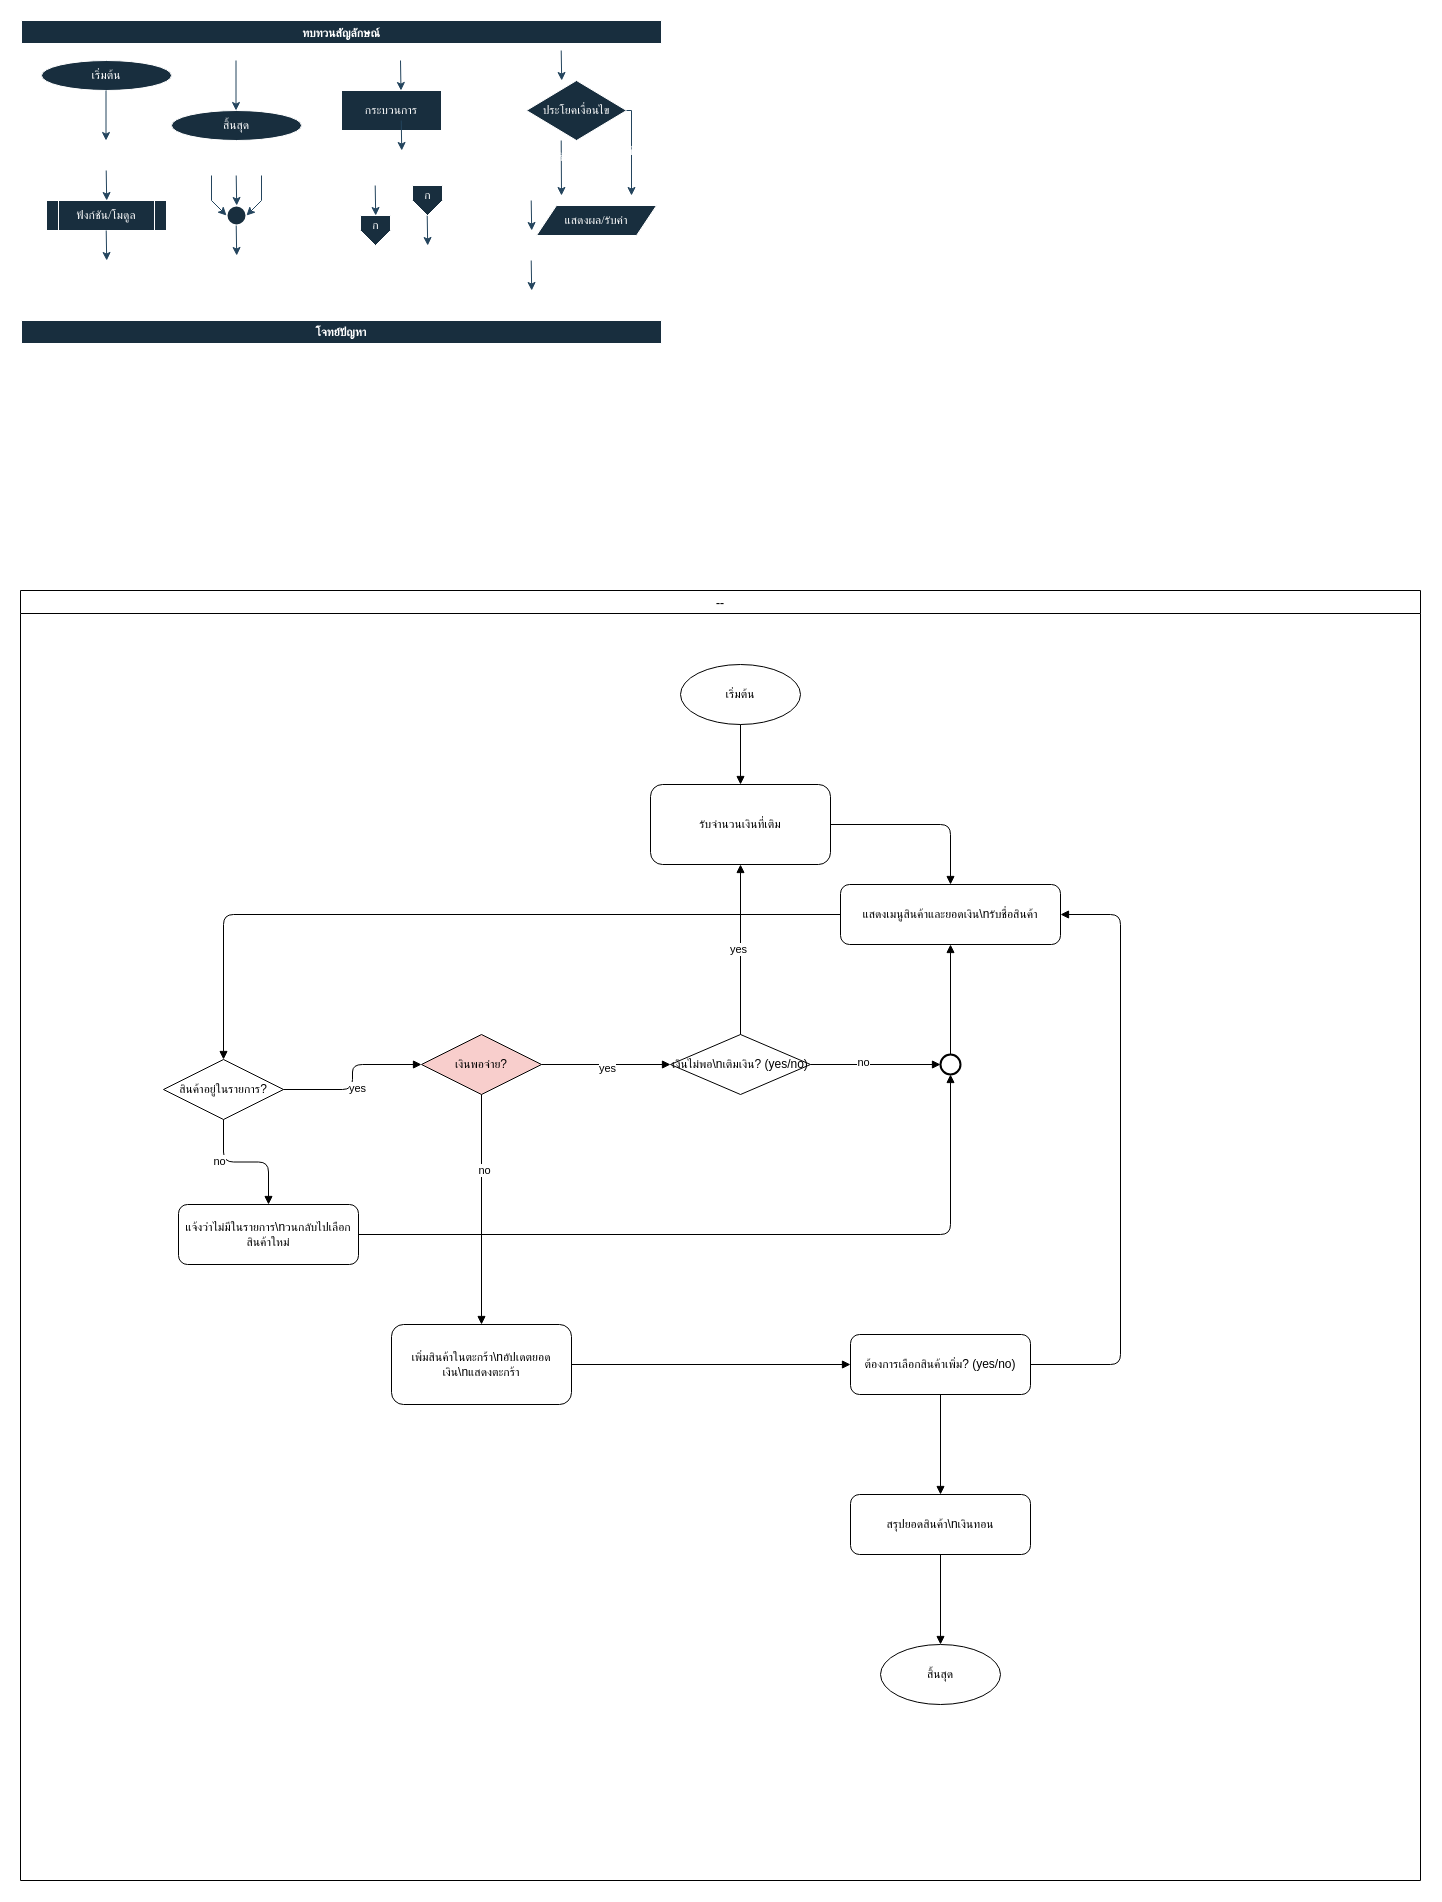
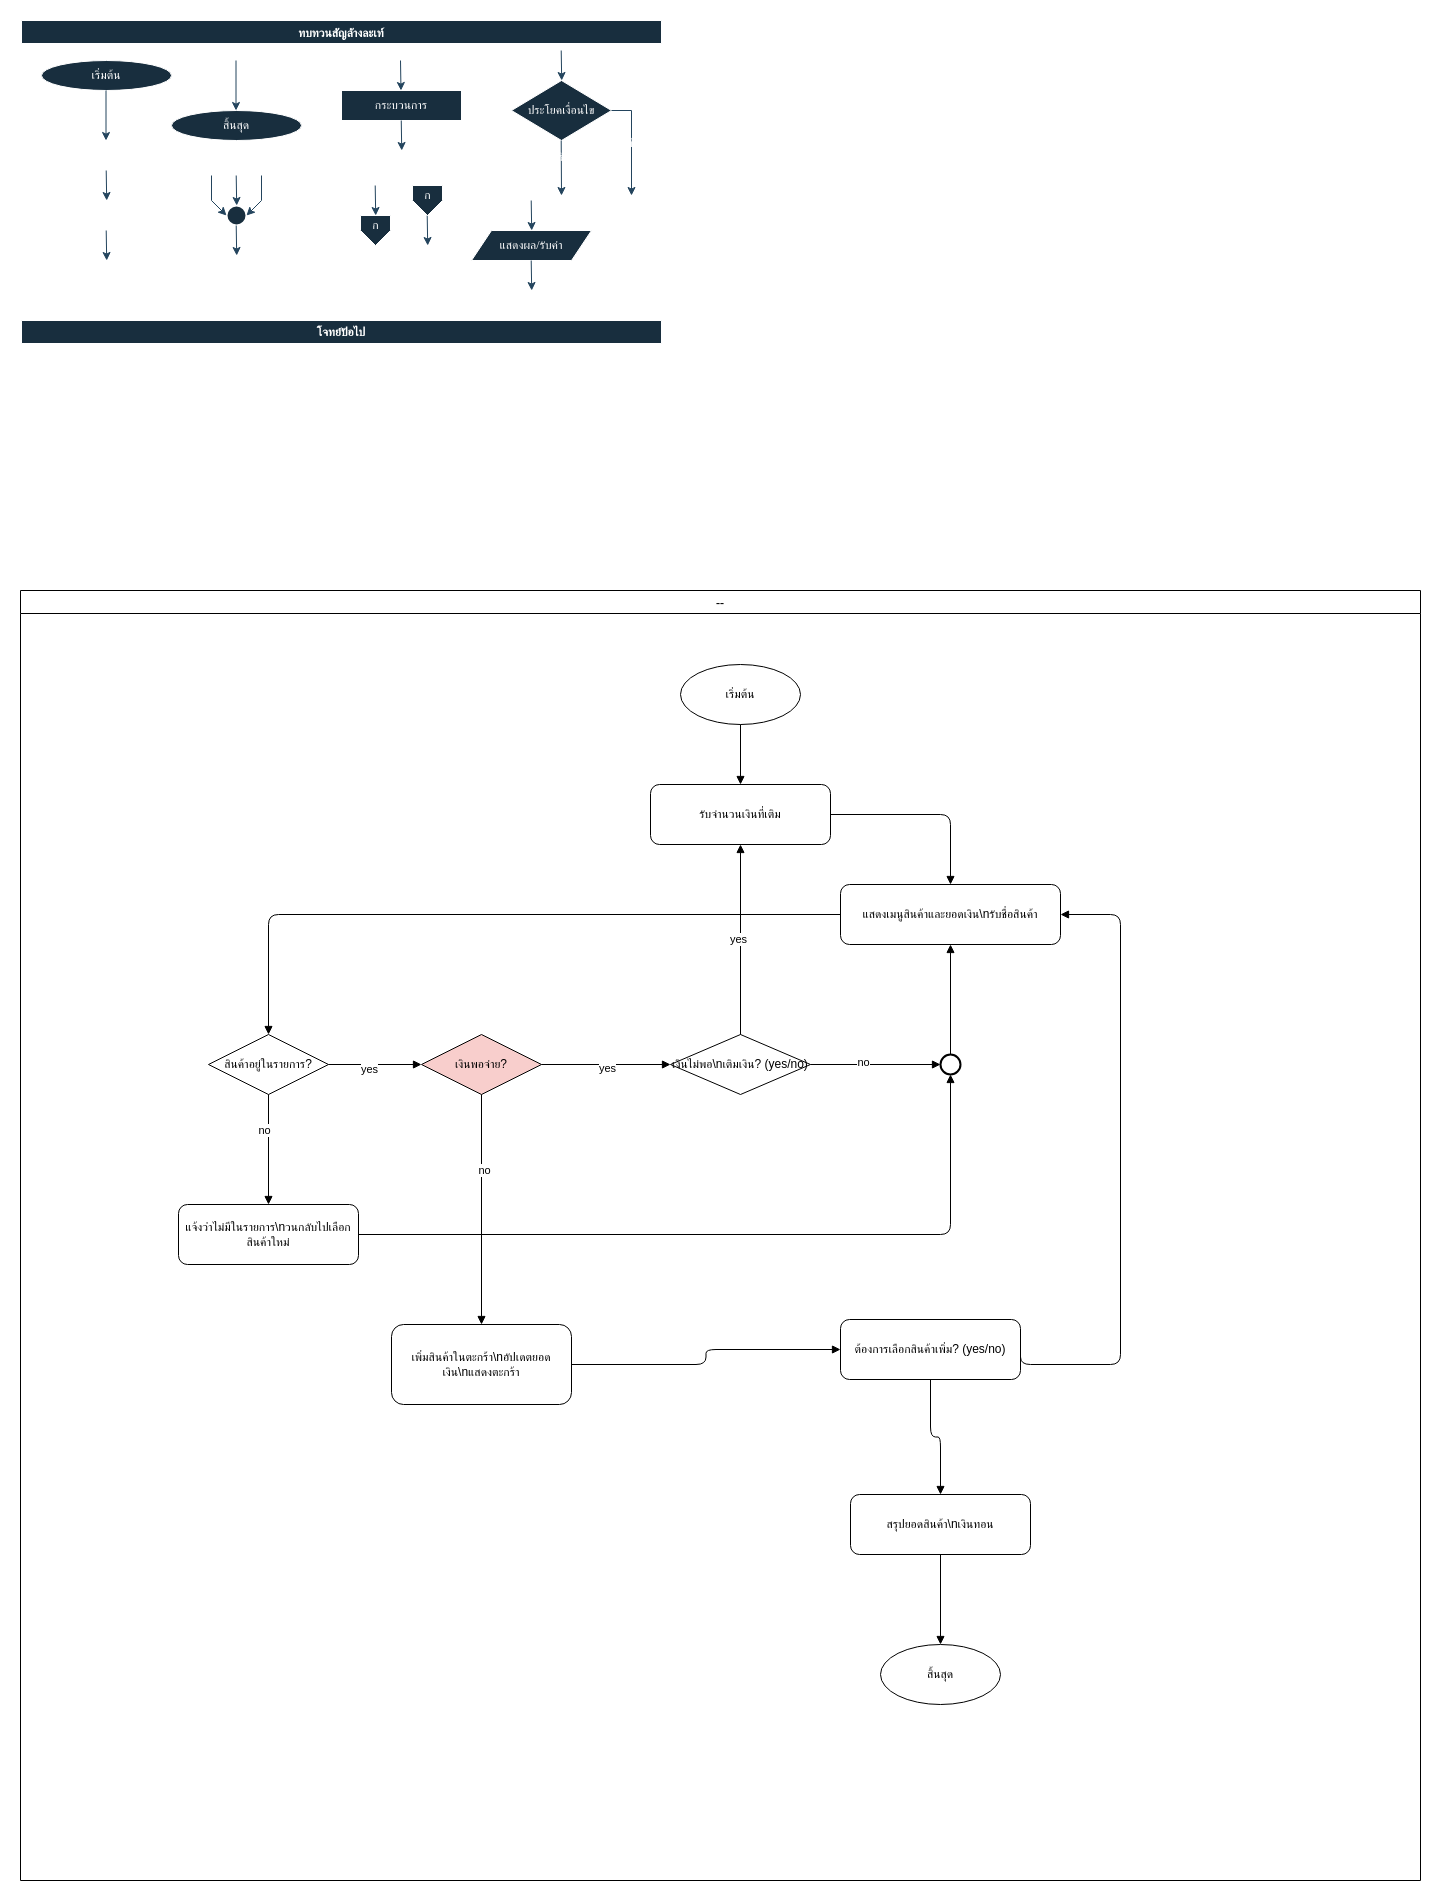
node "ทบทวนสัญลักษณ์": label "ทบทวนสัญลักษณ์" -> "ทบทวนสัญลัางละเท์"
node "กระบวนการ": size 100x40 -> 120x30
node "ประโยคเงื่อนไข": moved (577, 111) -> (562, 111)
node "ฟังก์ชัน/โมดูล": removed
node "แสดงผล/รับค่า": moved (597, 221) -> (532, 246)
node "โจทย์ปัญหา": label "โจทย์ปัญหา" -> "โจทย์ปัอไป"
node "รับจำนวนเงินที่เติม": size 180x80 -> 180x60
node "สินค้าอยู่ในรายการ?": moved (224, 1090) -> (269, 1065)
node "ต้องการเลือกสินค้าเพิ่ม? (yes/no)": moved (941, 1365) -> (931, 1350)
